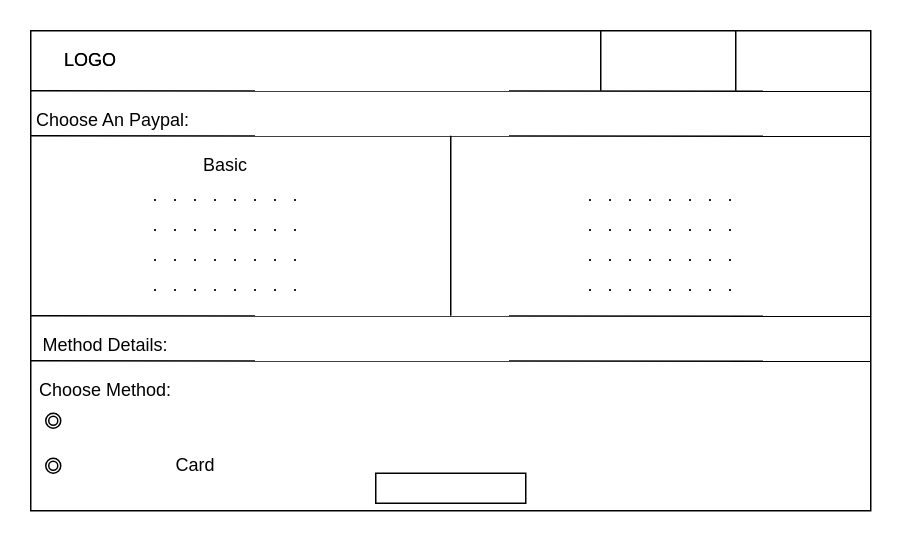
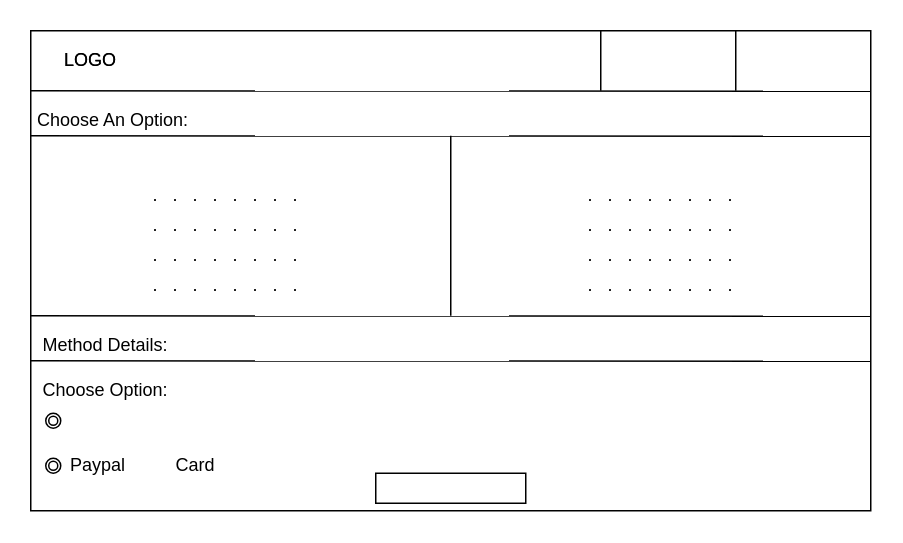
node "Choose An Paypal:": label "Choose An Paypal:" -> "Choose An Option:"
node "Basic": removed
node "Choose Method:": label "Choose Method:" -> "Choose Option:"
node "Paypal": added
